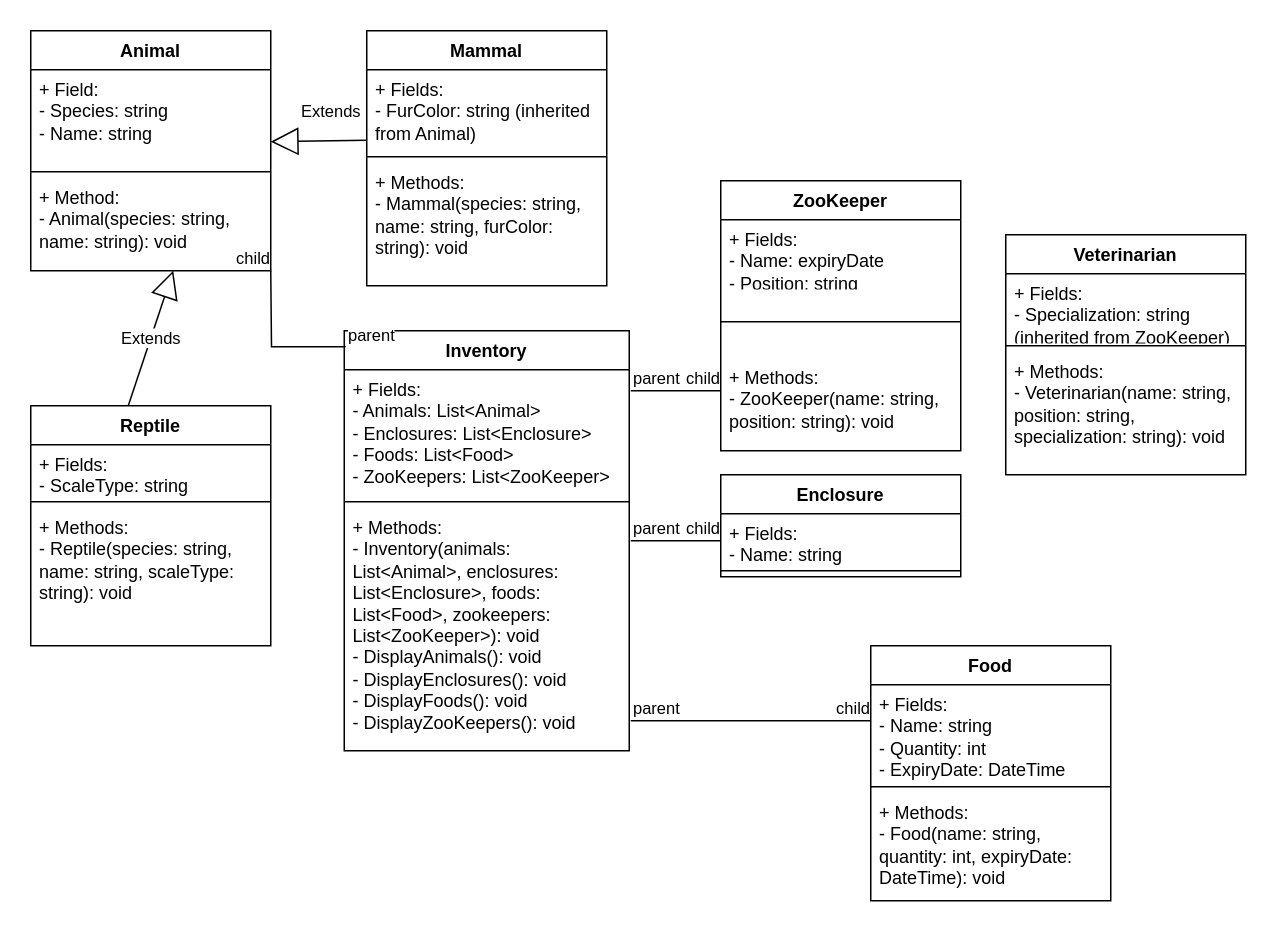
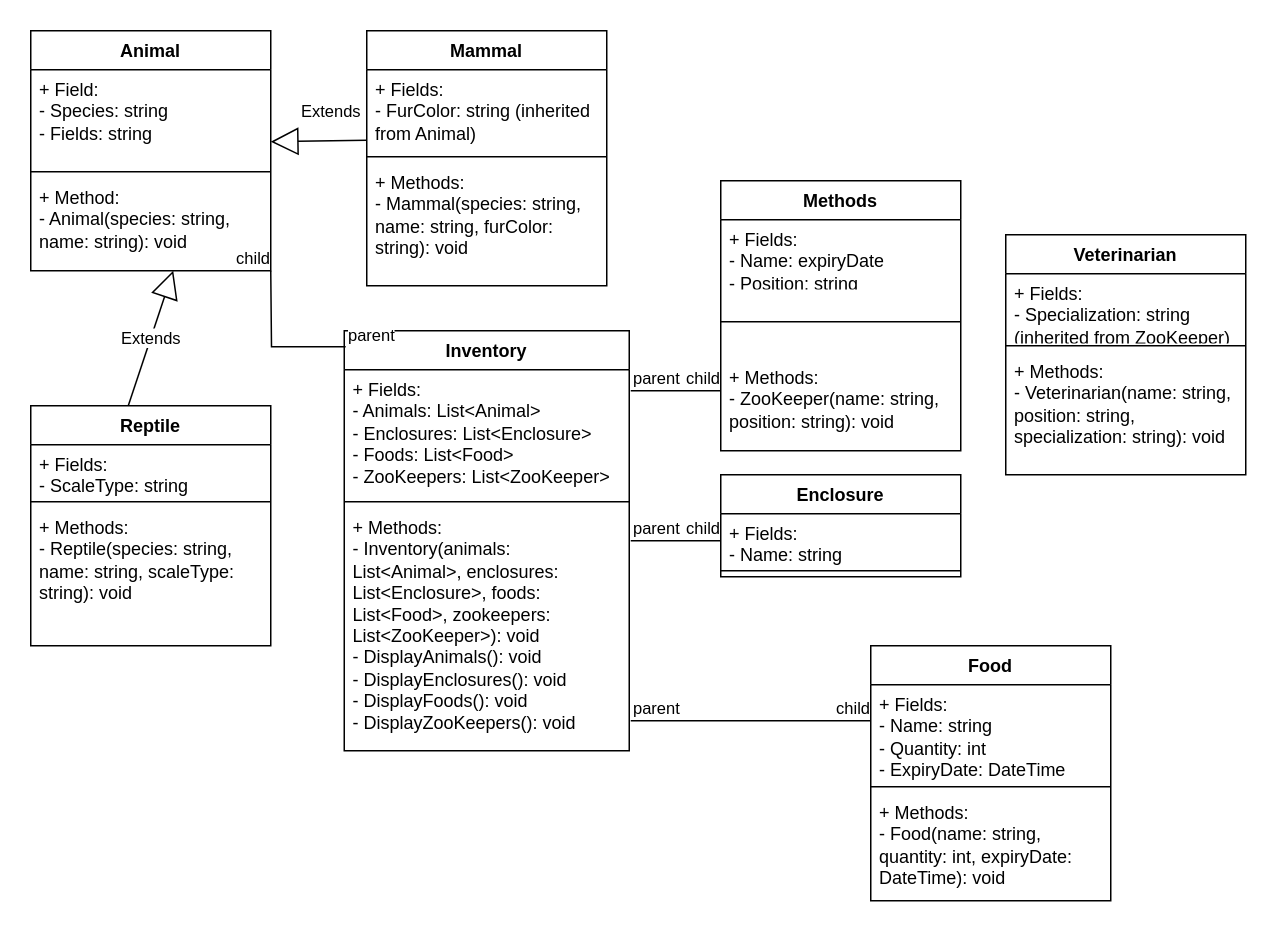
node "+ Field: - Species: string - Name: string": label "+ Field: - Species: string - Name: string" -> "+ Field: - Species: string - Fields: string"
node "ZooKeeper": label "ZooKeeper" -> "Methods"
